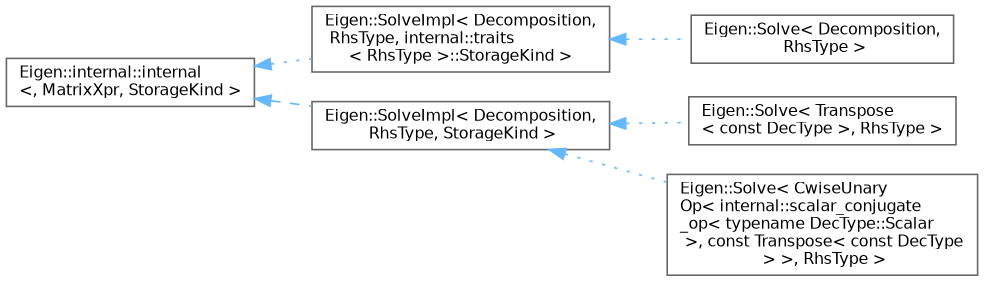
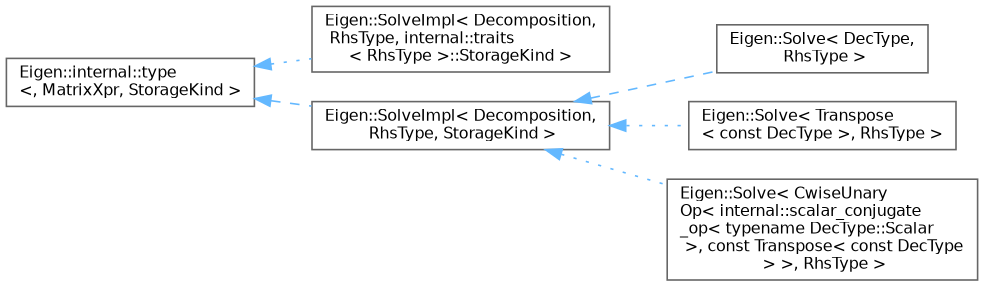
node "Eigen::Solve< Decomposition, RhsType >": removed
node "Eigen::Solve< DecType, RhsType >": added
node "Eigen::internal::internal <, MatrixXpr, StorageKind >": label "Eigen::internal::internal <, MatrixXpr, StorageKind >" -> "Eigen::internal::type <, MatrixXpr, StorageKind >"
